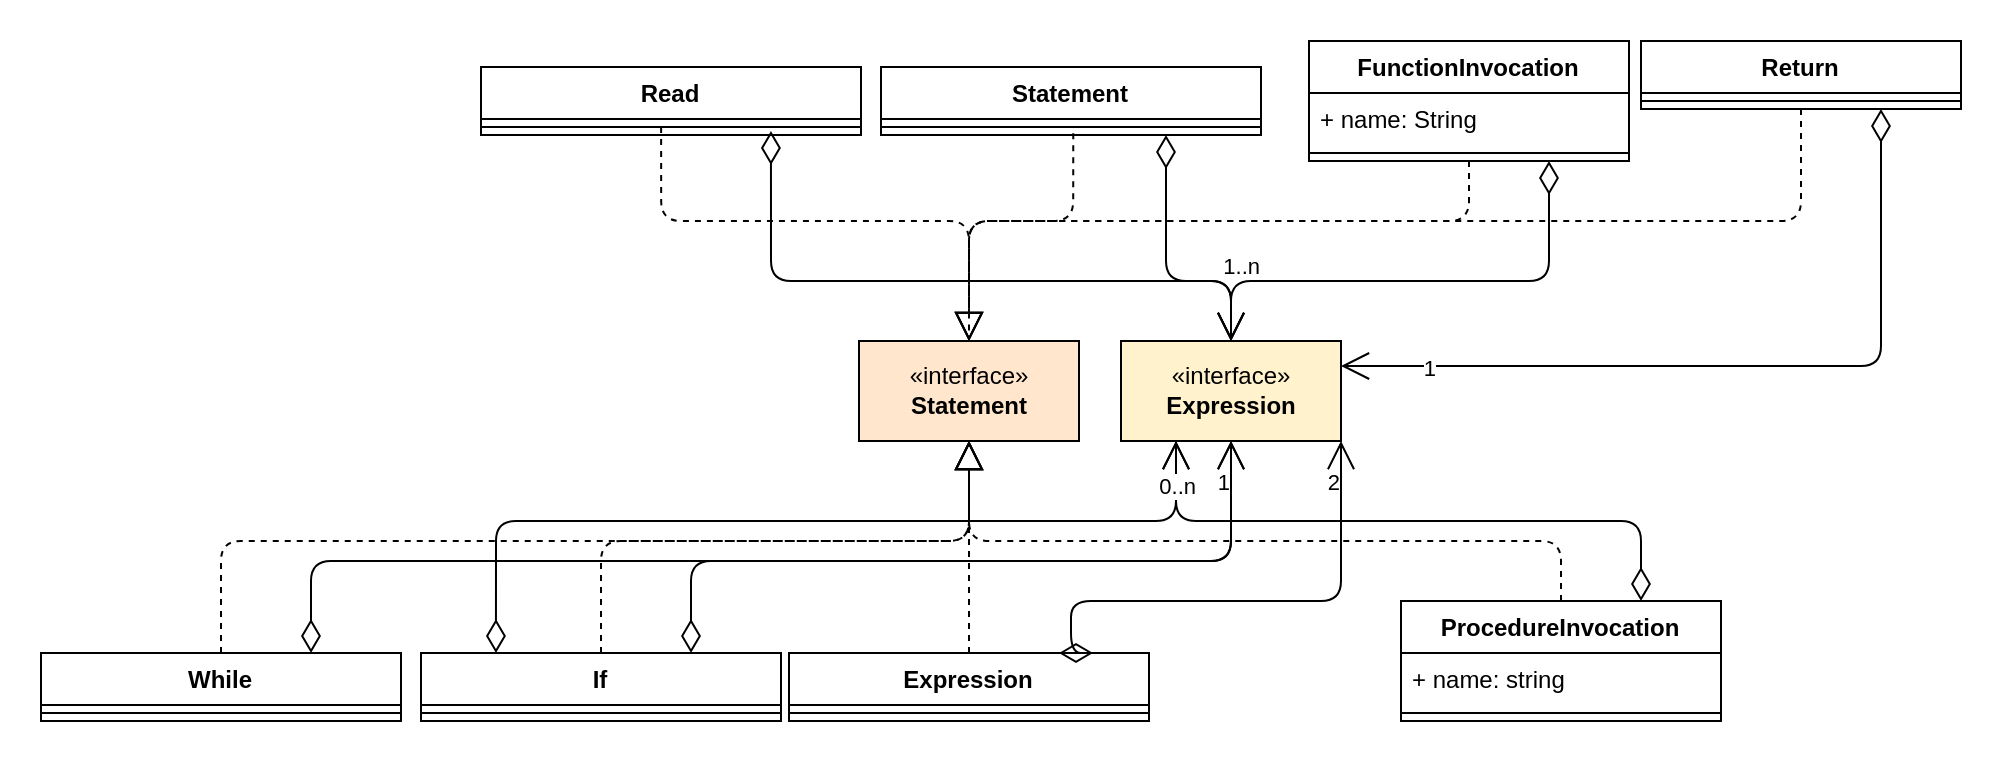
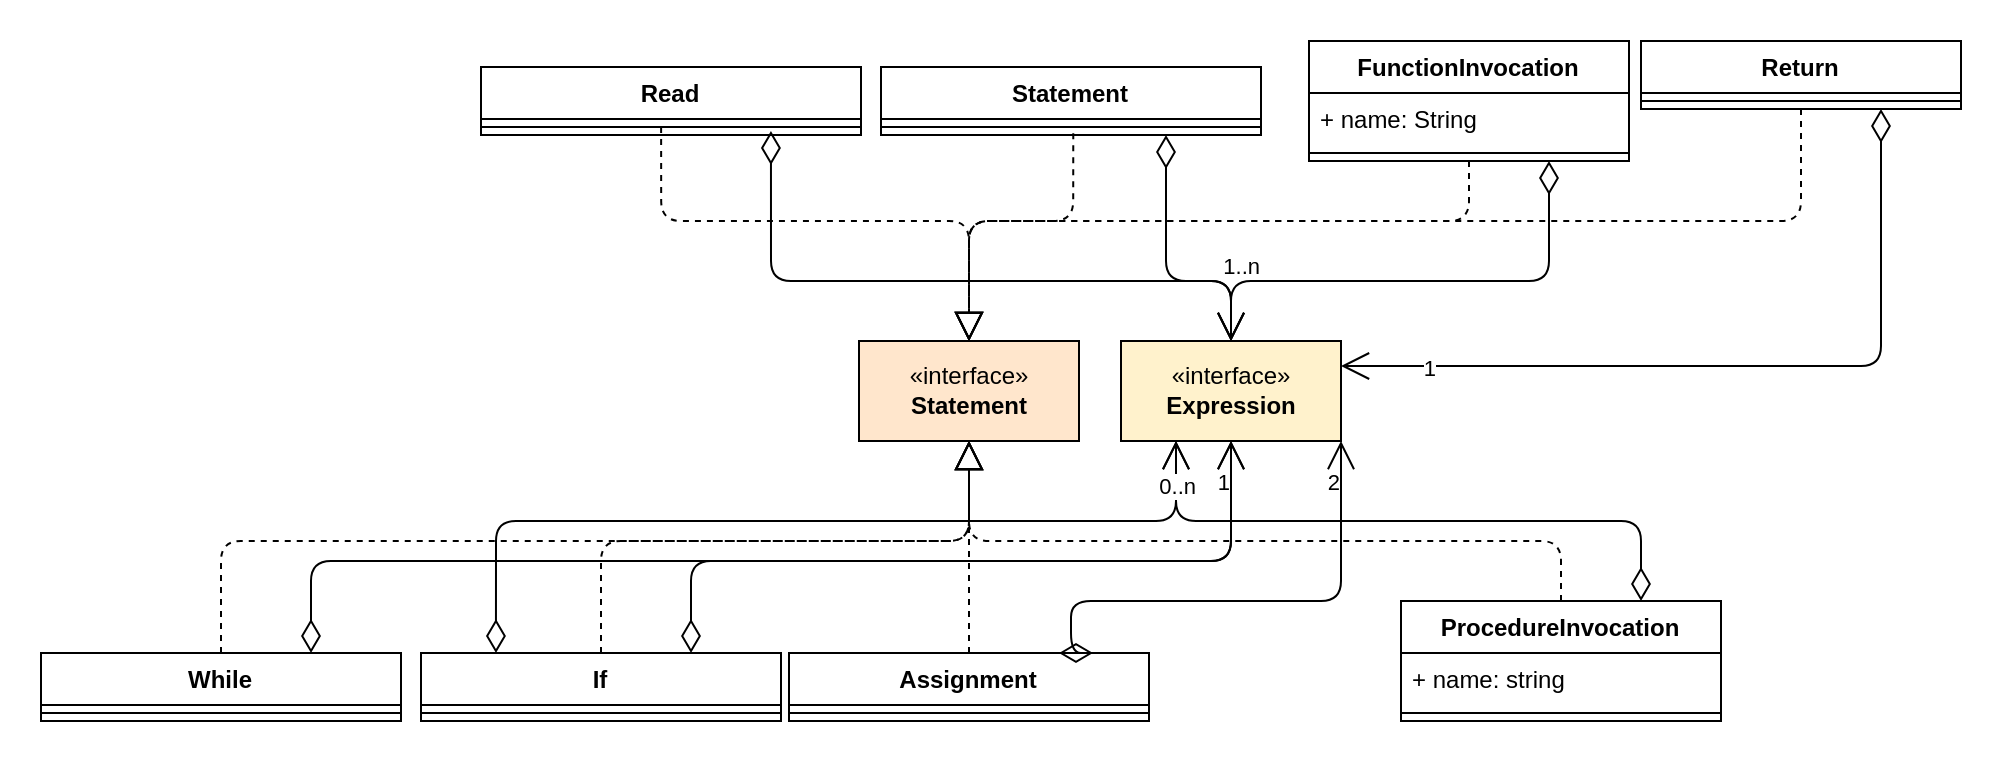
edge "Return" -- "«interface» Statement": arrowhead none -> block
node "Expression": label "Expression" -> "Assignment"
